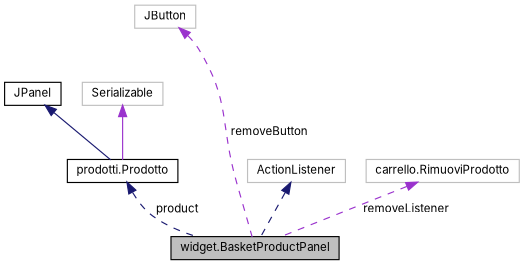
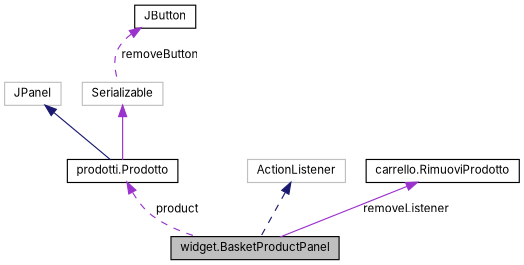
node "JButton": color grey75 -> black
node "JPanel": color black -> grey75
edge "widget.BasketProductPanel" -> "JButton": now "Serializable" -> "JButton"
node "carrello.RimuoviProdotto": color grey75 -> black
edge "widget.BasketProductPanel" -> "carrello.RimuoviProdotto": style dashed -> solid
edge "widget.BasketProductPanel" -> "prodotti.Prodotto": color midnightblue -> darkorchid3
